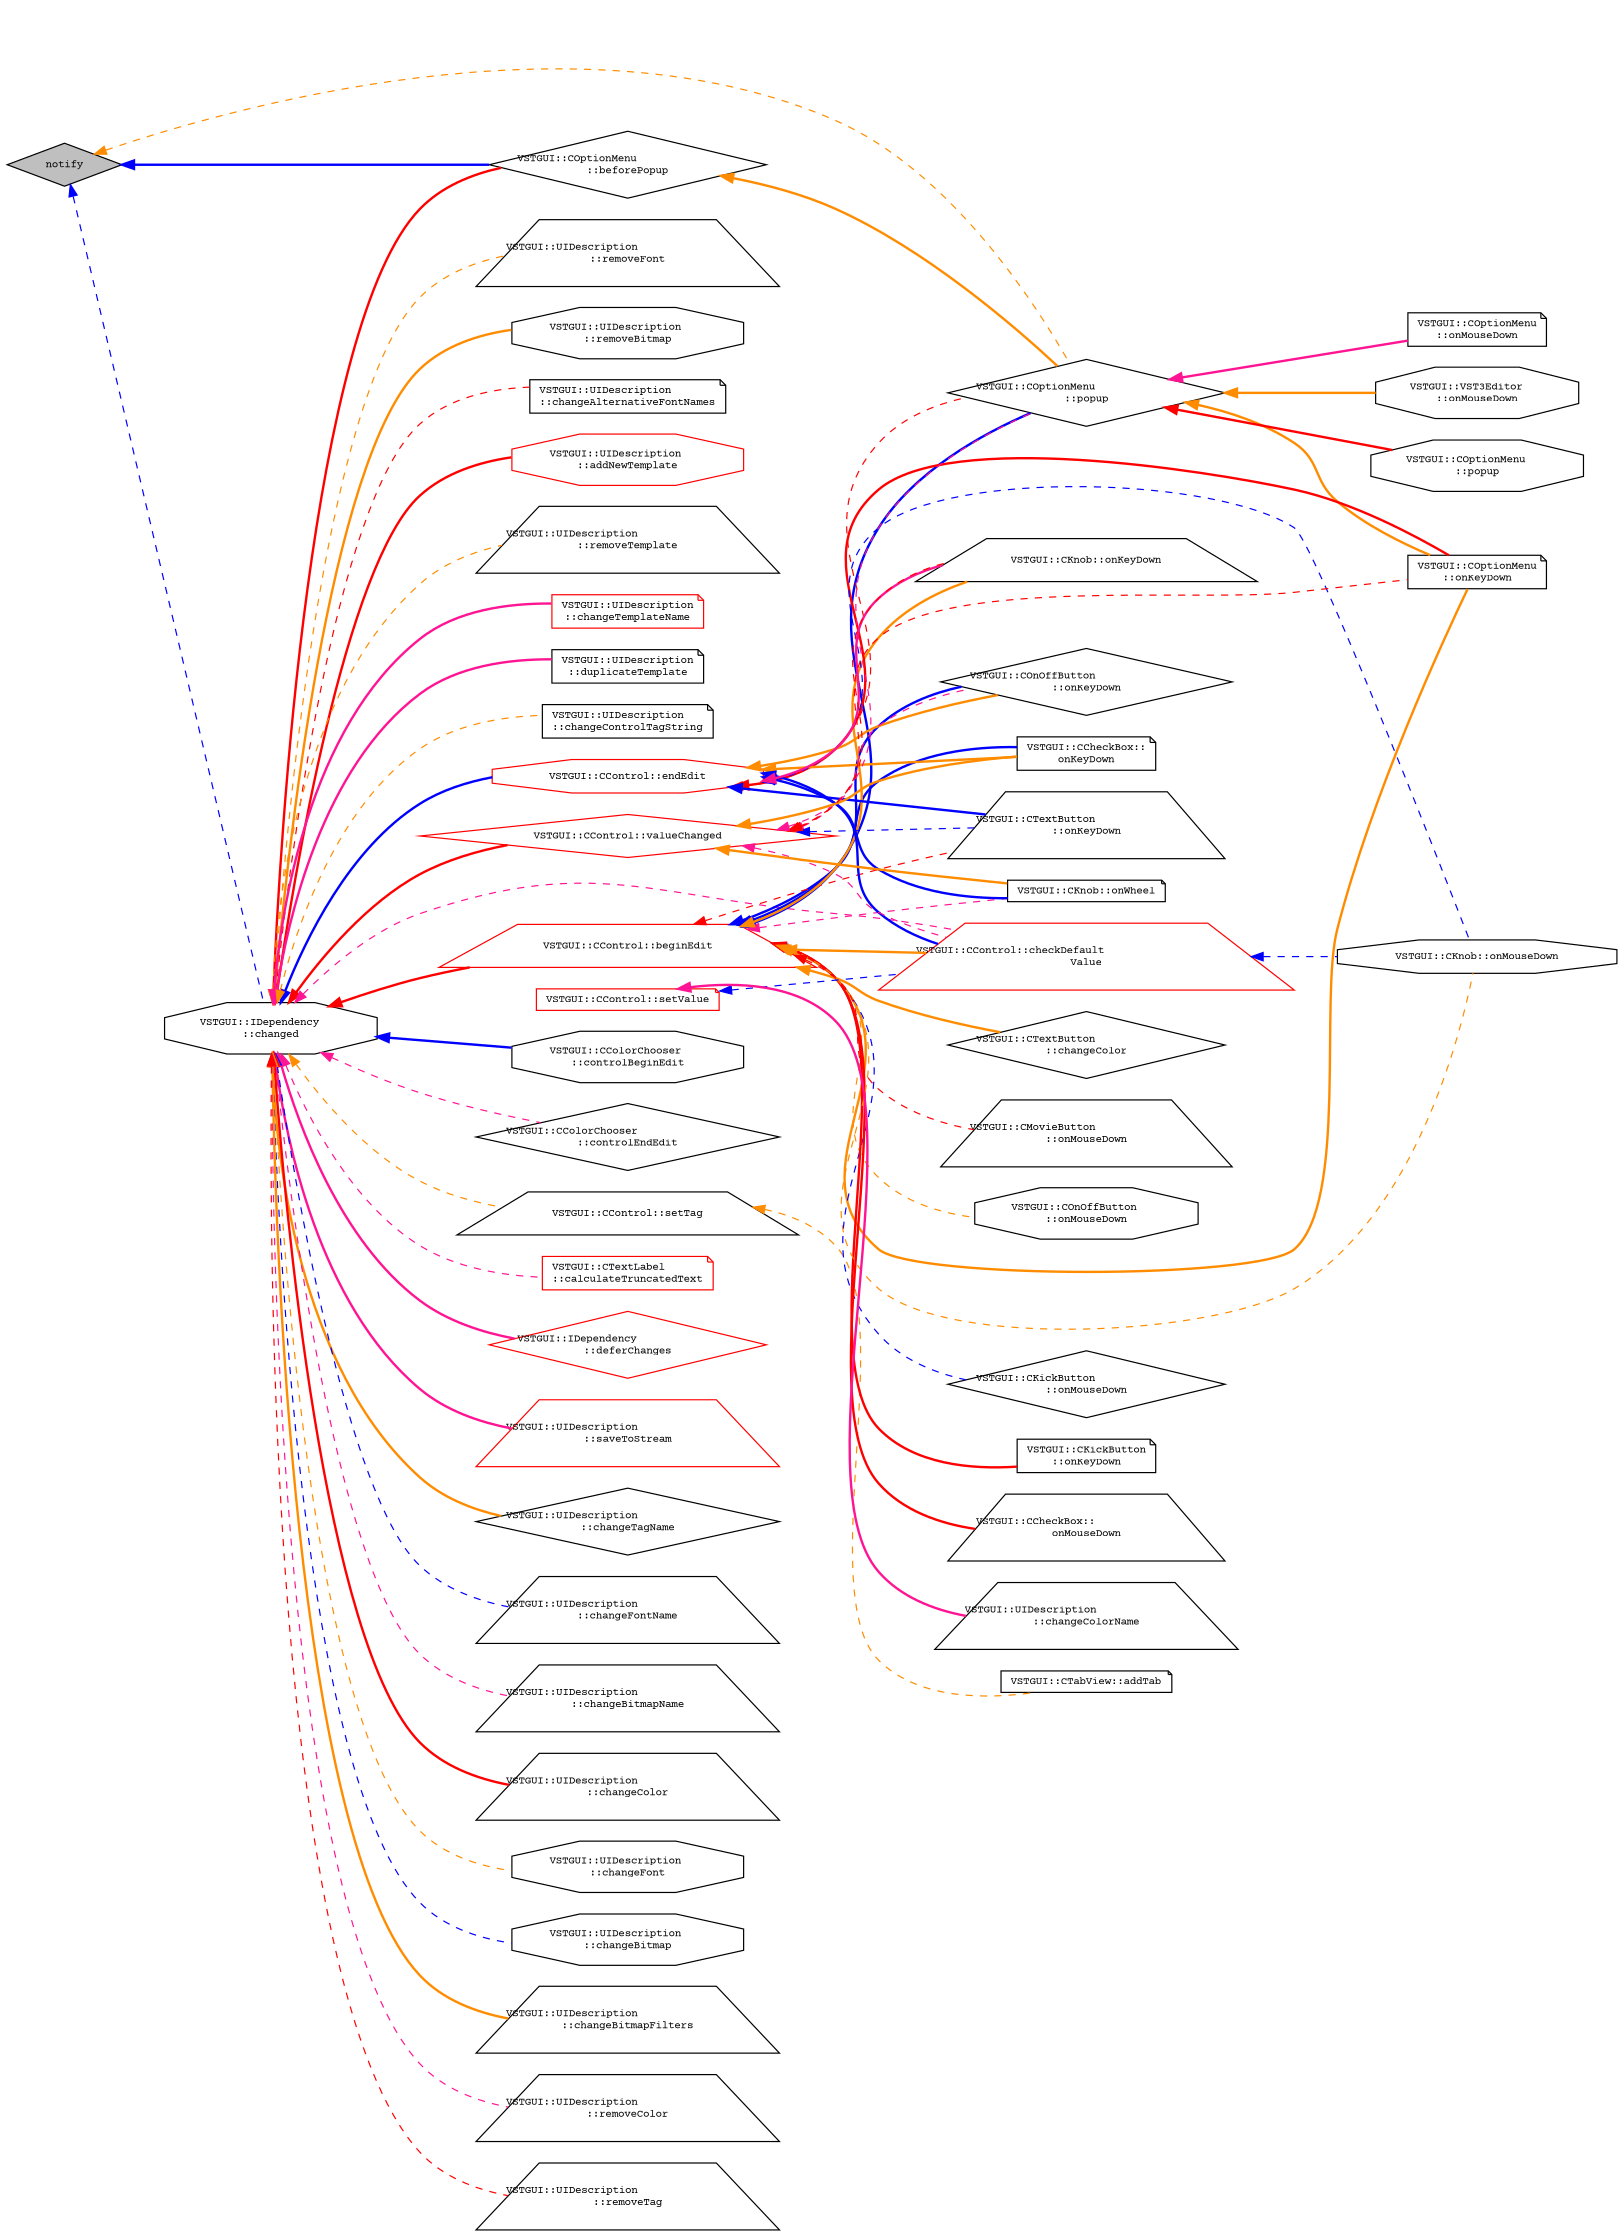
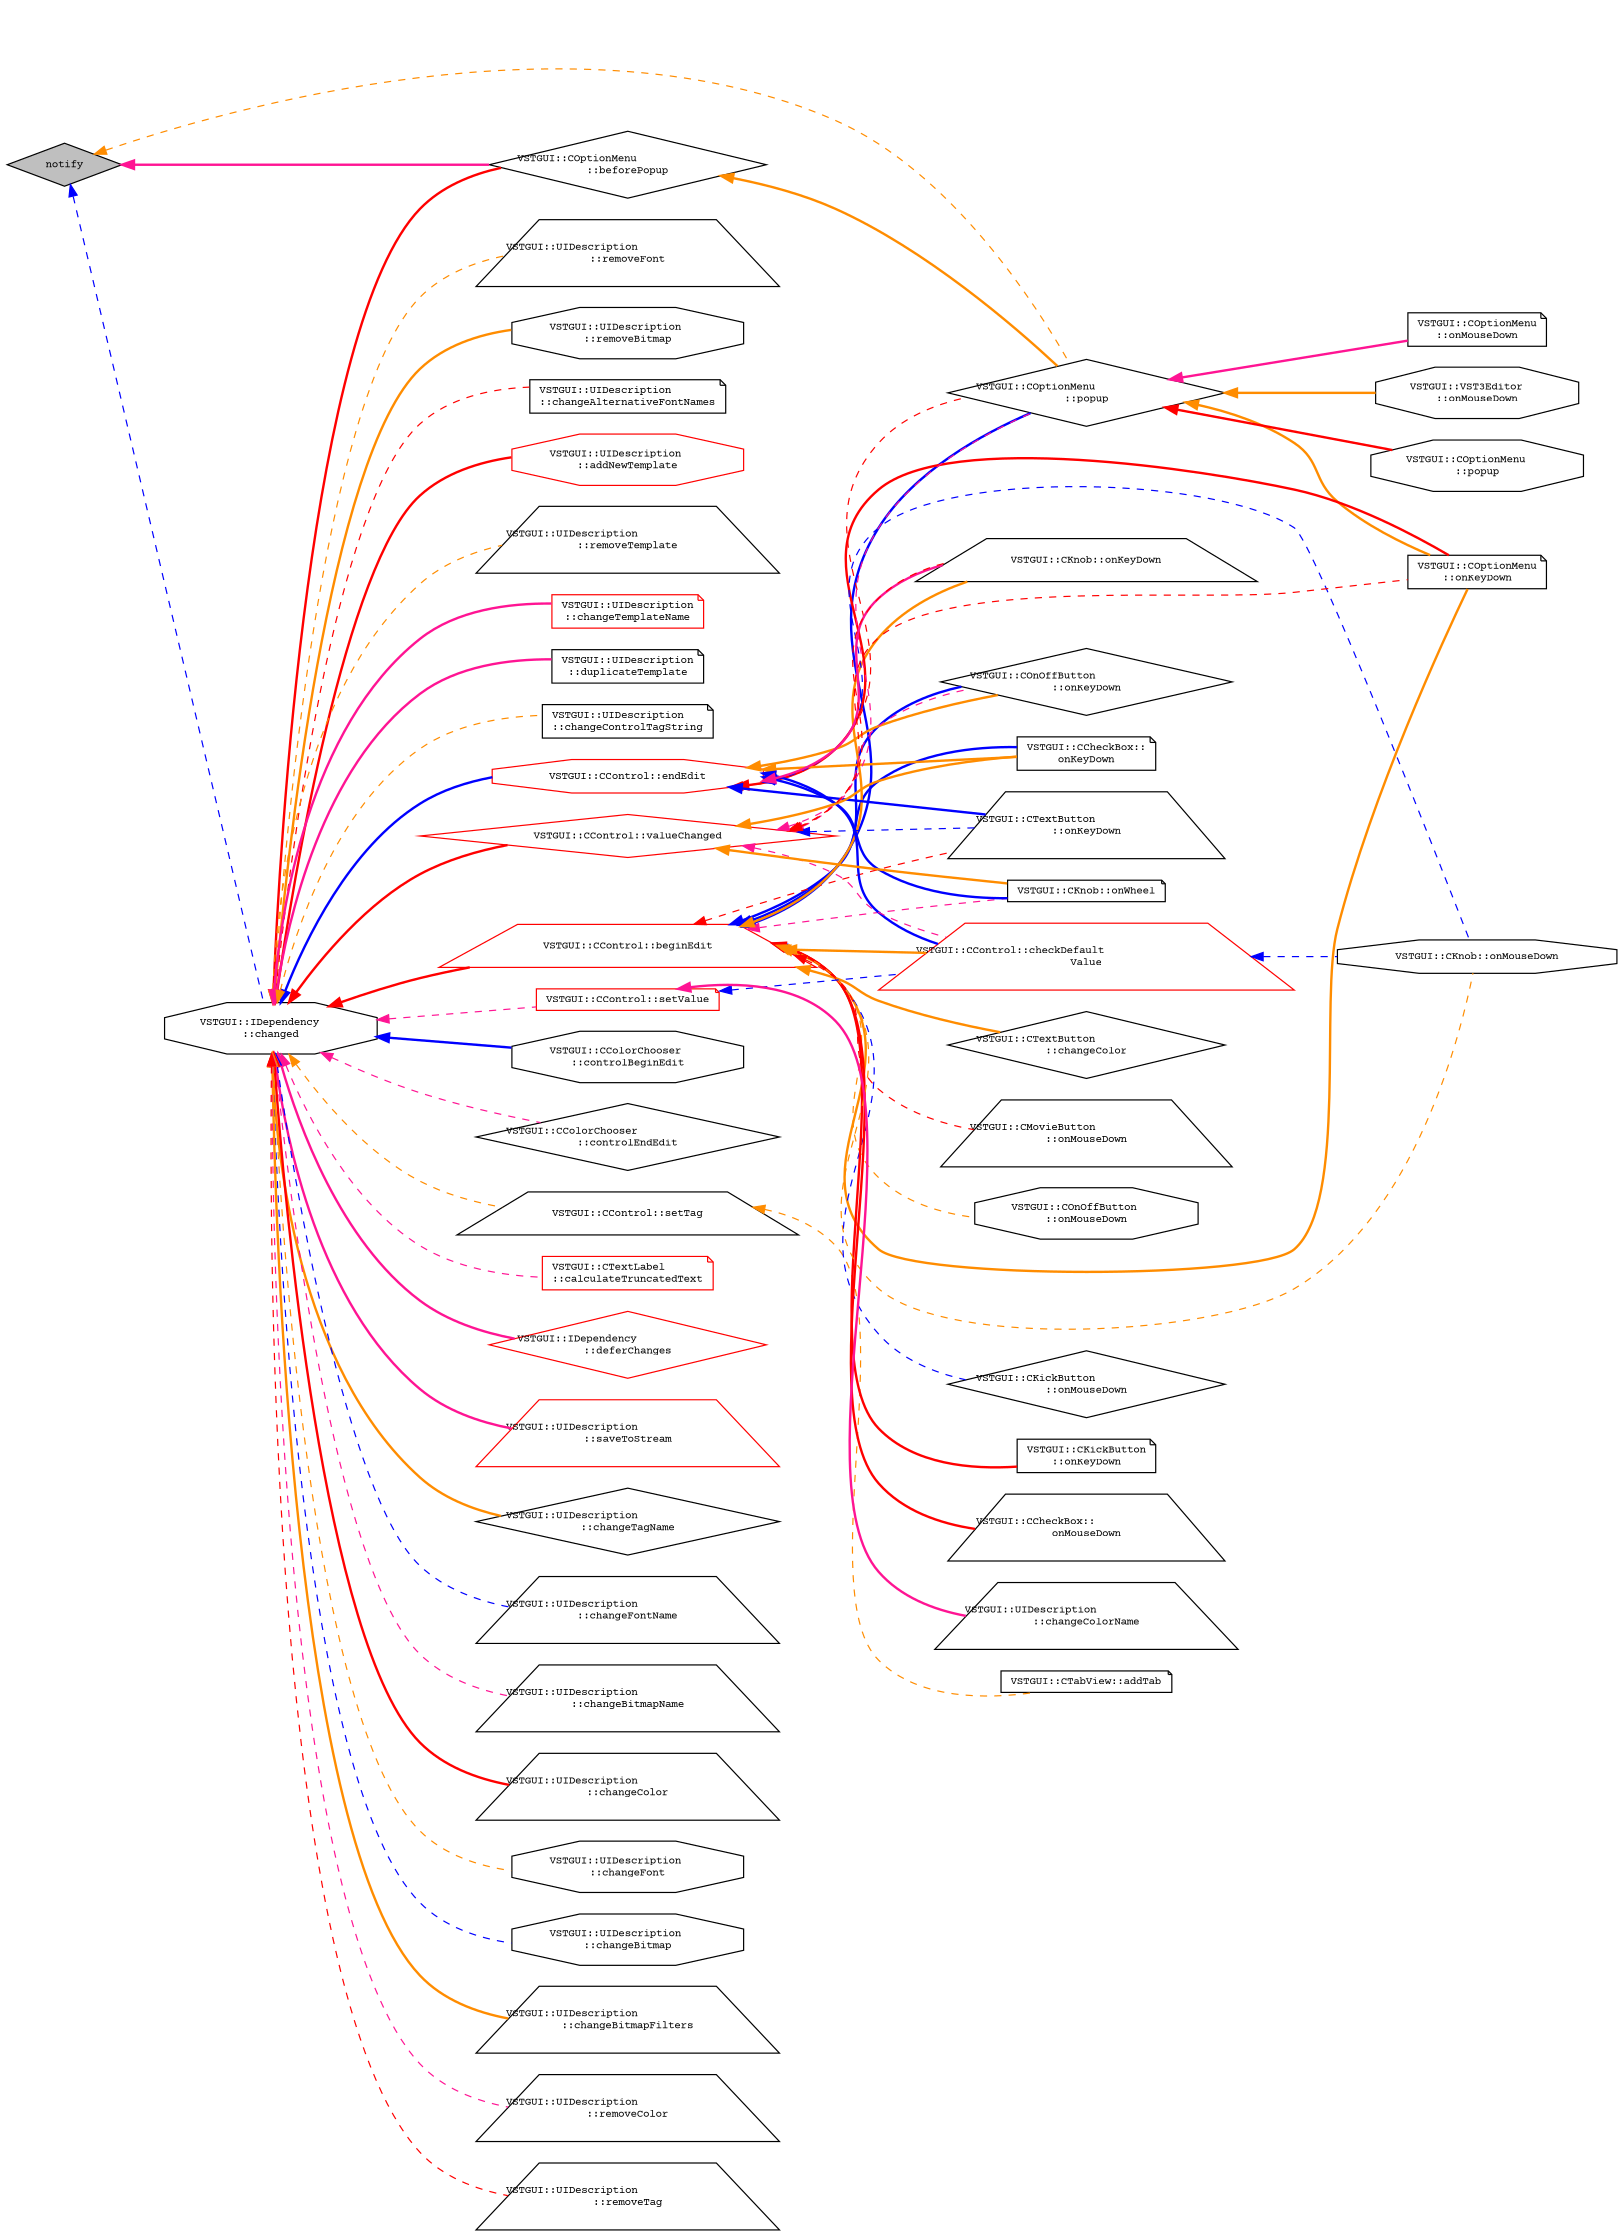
edge "VSTGUI::COptionMenu ::beforePopup" -> "notify": color blue -> deeppink
edge "VSTGUI::CControl::checkDefault Value" -> "VSTGUI::IDependency ::changed": now "VSTGUI::CControl::setValue" -> "VSTGUI::IDependency ::changed"
